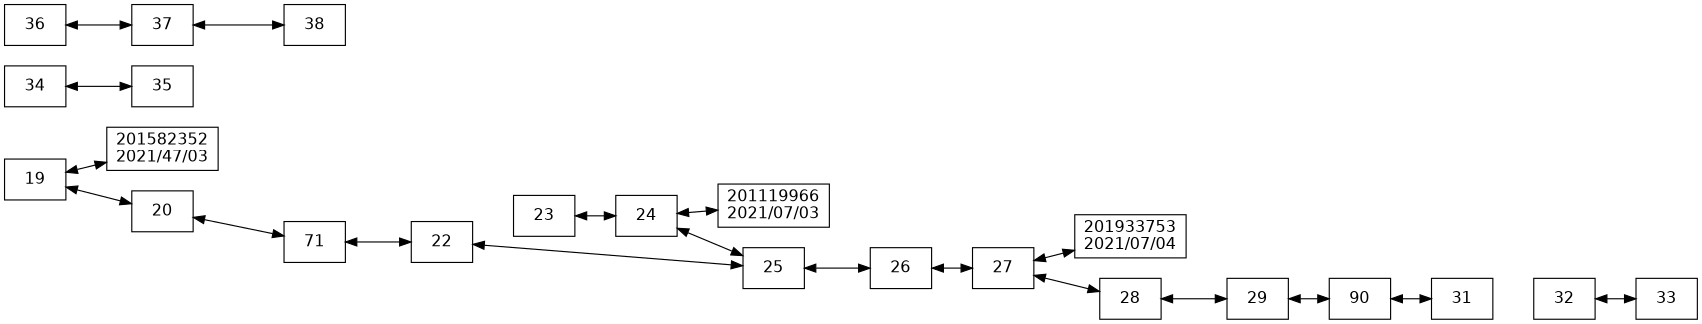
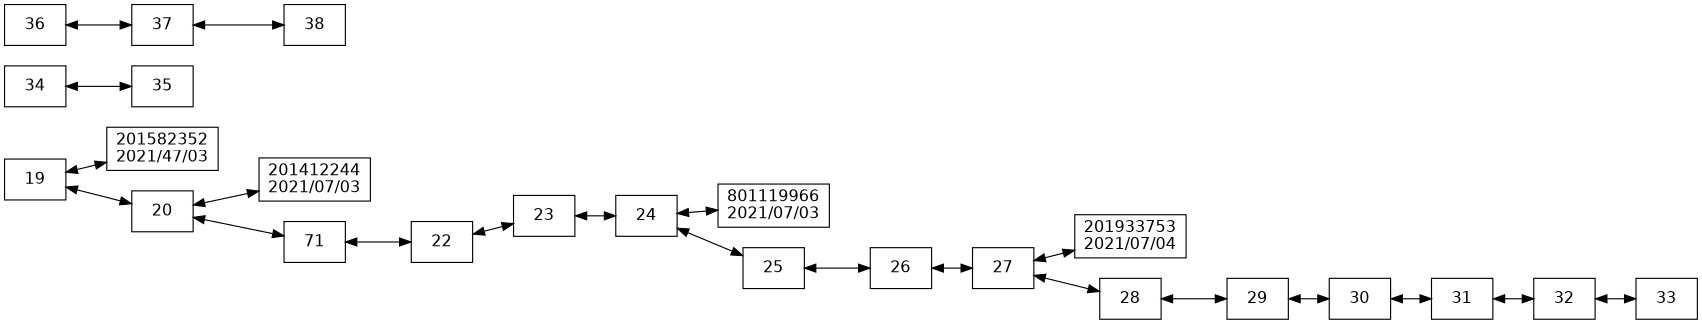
node "201412244 2021/07/03": added
node "201119966 2021/07/03": label "201119966 2021/07/03" -> "801119966 2021/07/03"
edge "22" -- "25": now "22" -- "23"
node "90": label "90" -> "30"
edge "31" -- "32": added
